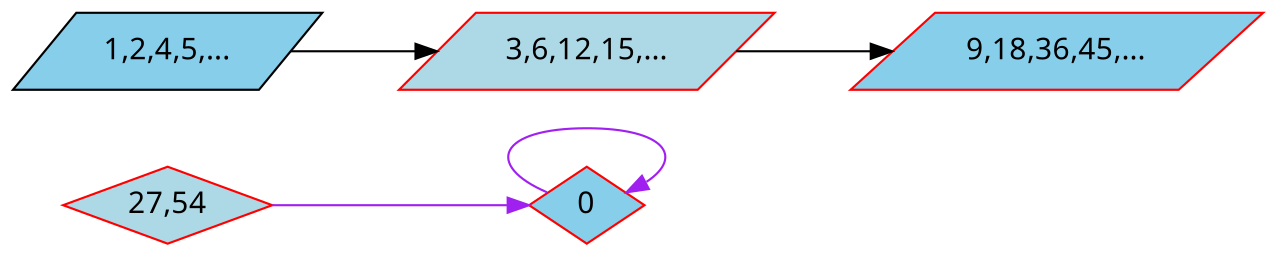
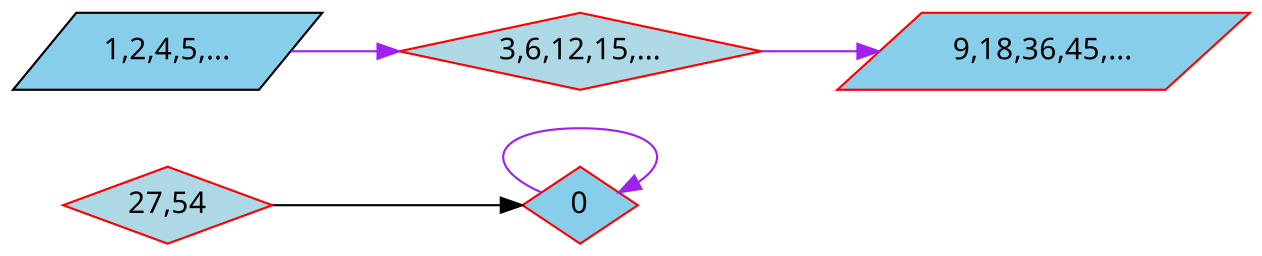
edge "1,2,4,5,..." -> "3,6,12,15,...": color black -> purple
node "3,6,12,15,...": shape parallelogram -> diamond
edge "3,6,12,15,..." -> "9,18,36,45,...": color black -> purple
edge "27,54" -> "0": color purple -> black
